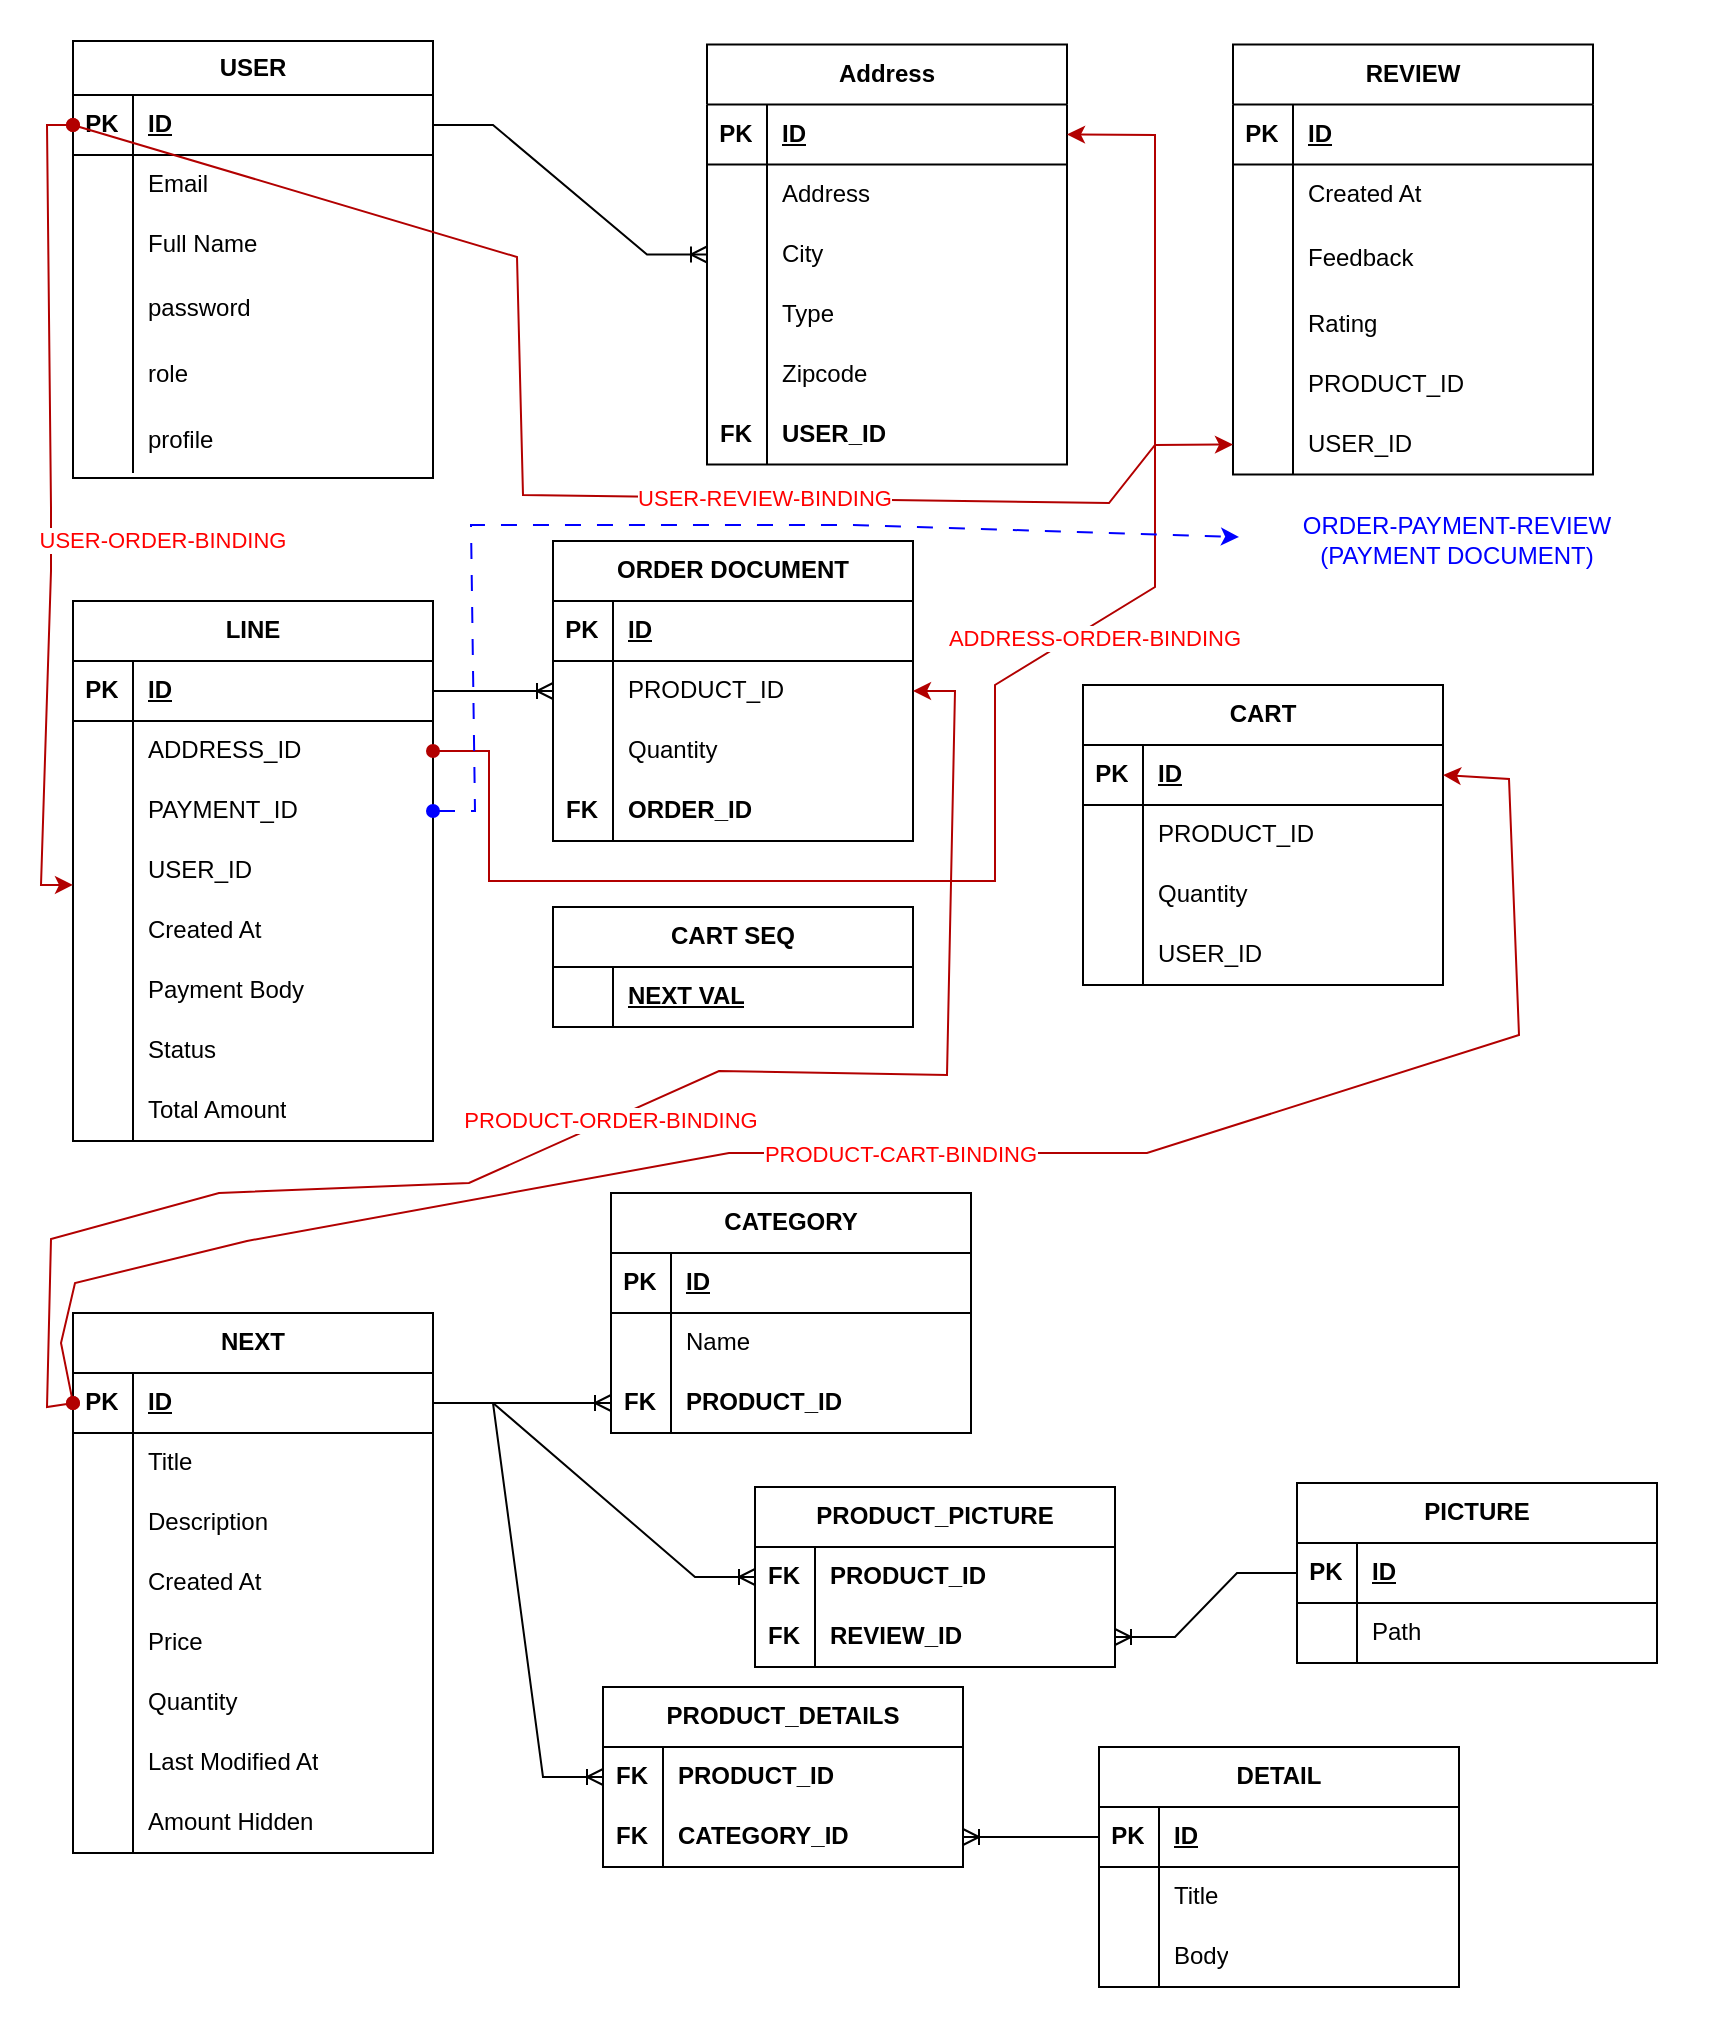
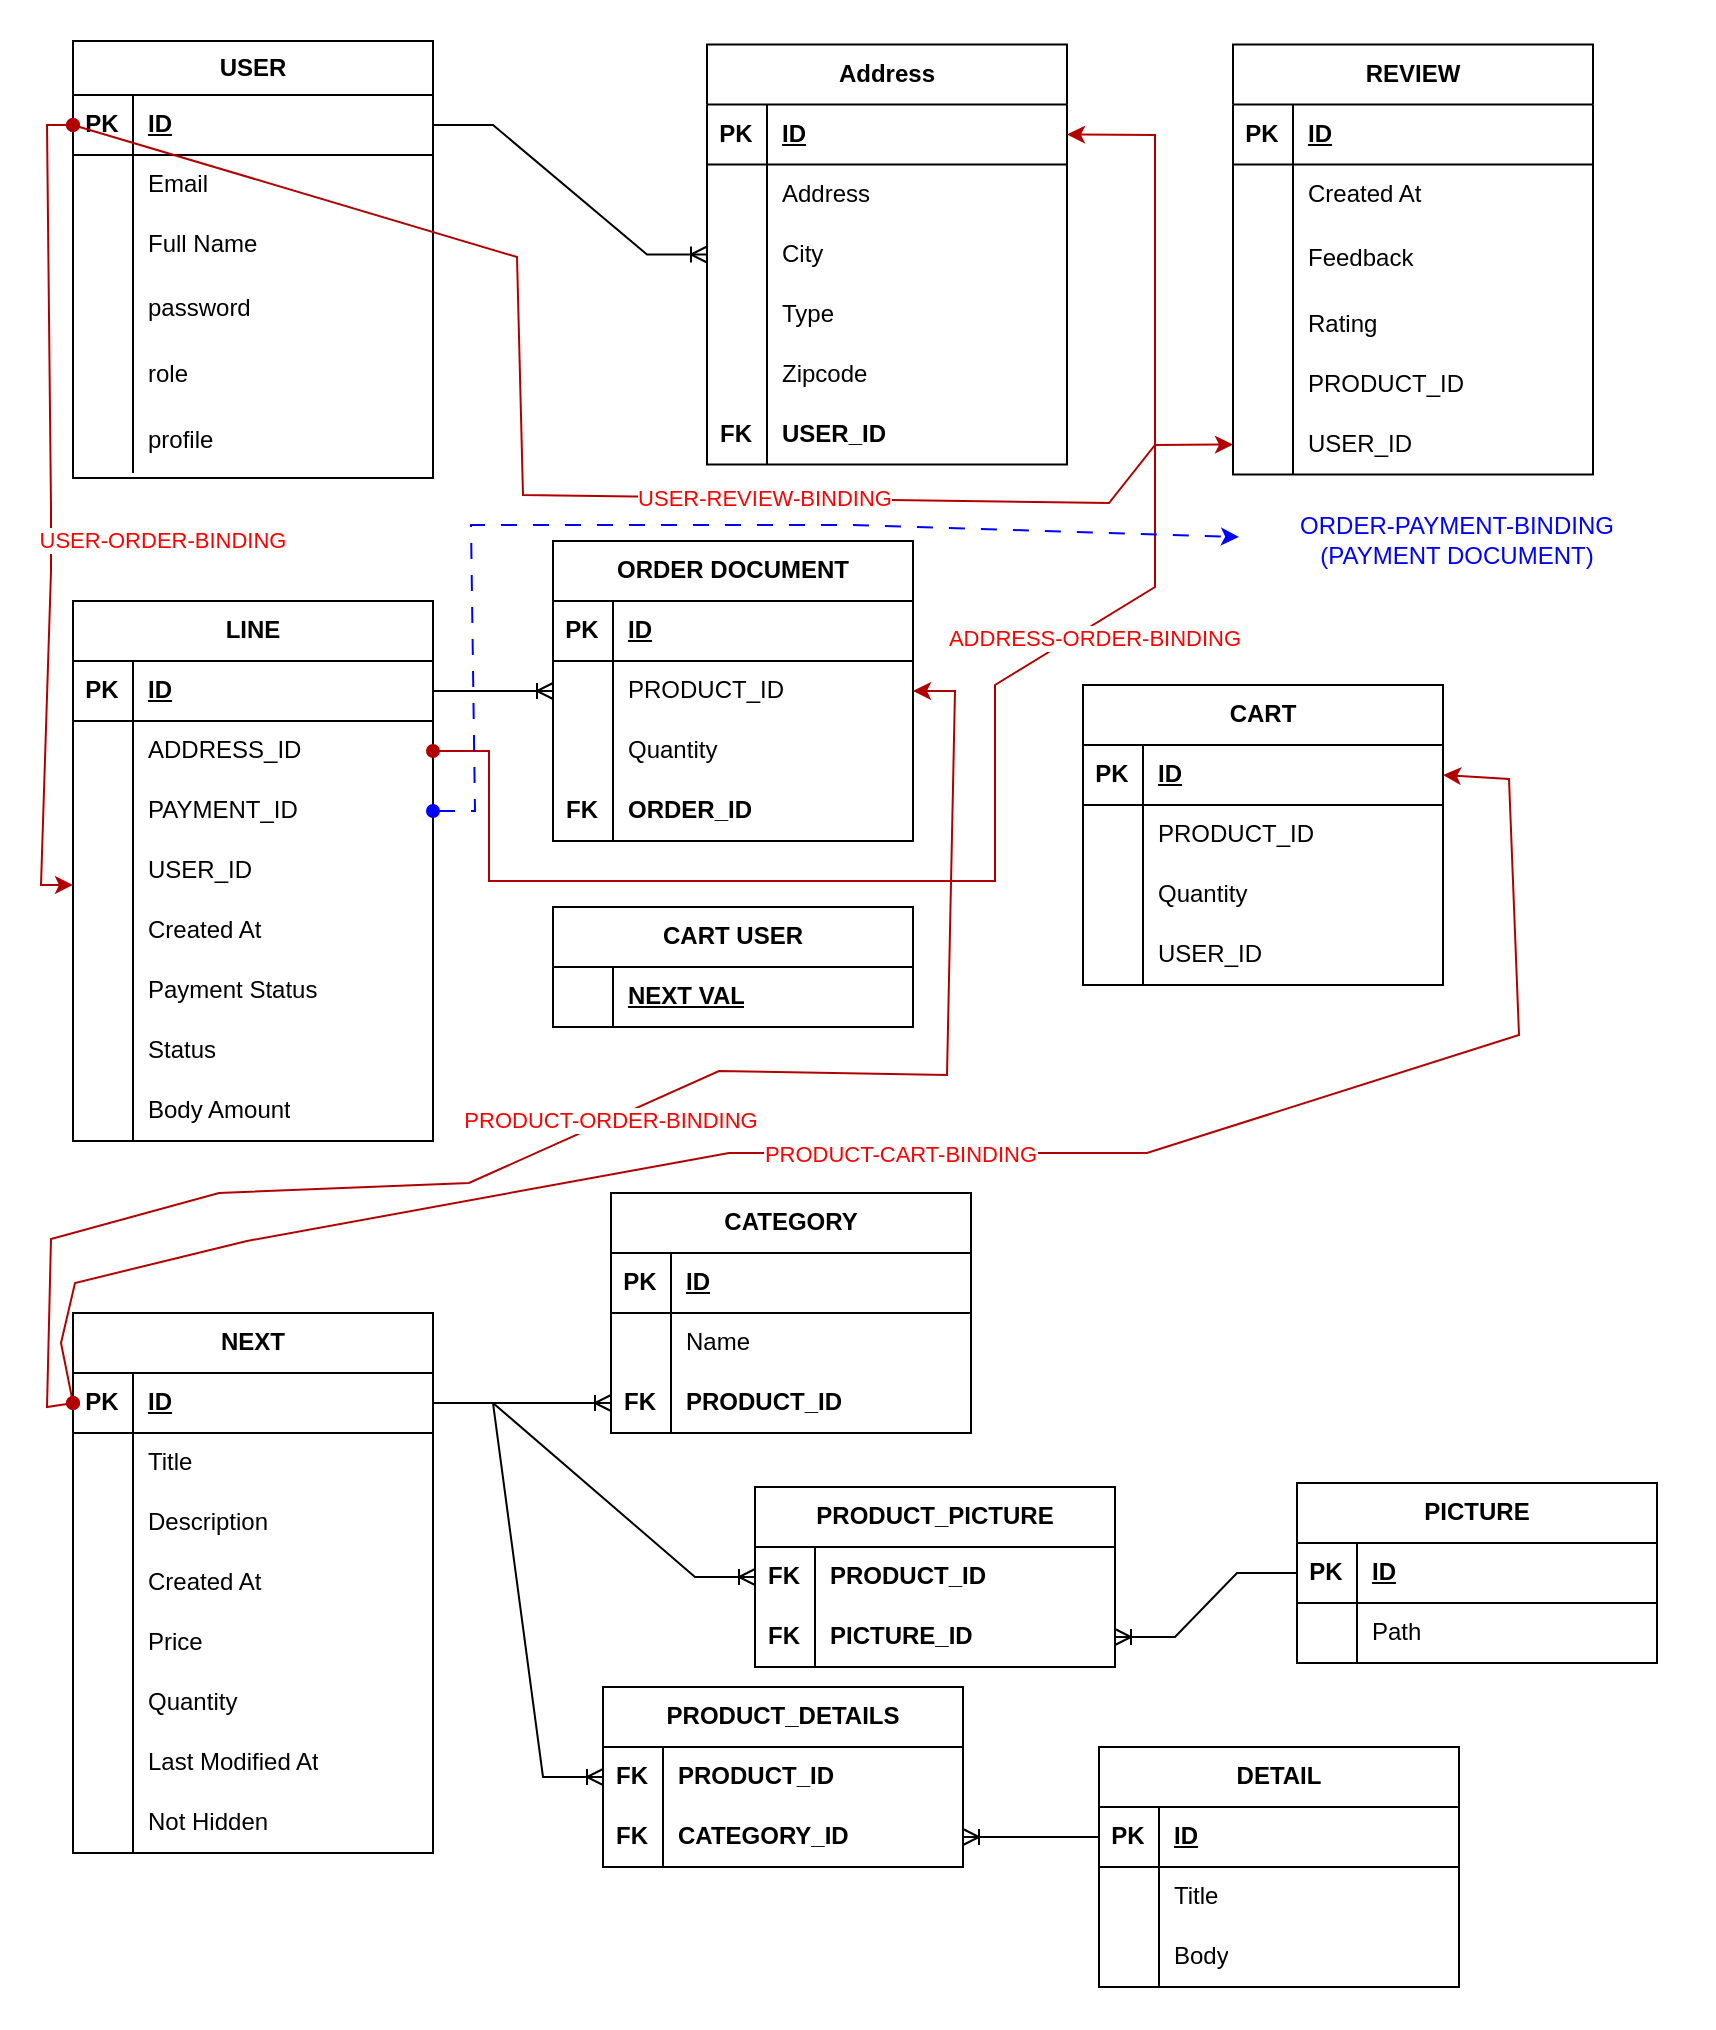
node "ORDER-PAYMENT-REVIEW (PAYMENT DOCUMENT)": label "ORDER-PAYMENT-REVIEW (PAYMENT DOCUMENT)" -> "ORDER-PAYMENT-BINDING (PAYMENT DOCUMENT)"
node "CART SEQ": label "CART SEQ" -> "CART USER"
node "Payment Body": label "Payment Body" -> "Payment Status"
node "Total Amount": label "Total Amount" -> "Body Amount"
node "REVIEW_ID": label "REVIEW_ID" -> "PICTURE_ID"
node "Amount Hidden": label "Amount Hidden" -> "Not Hidden"
